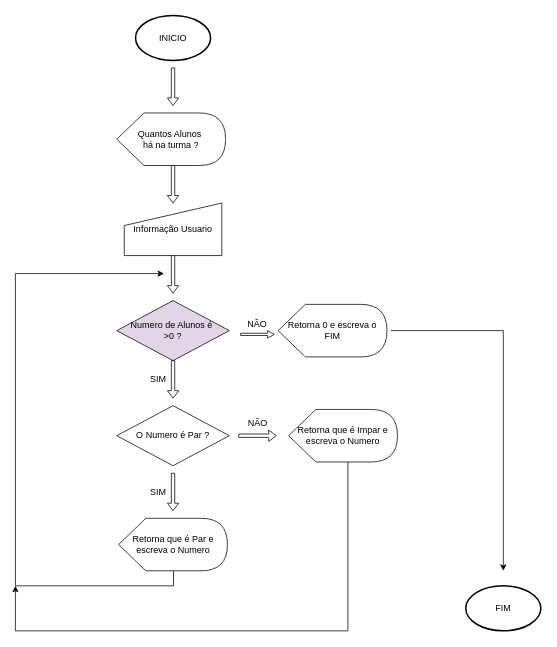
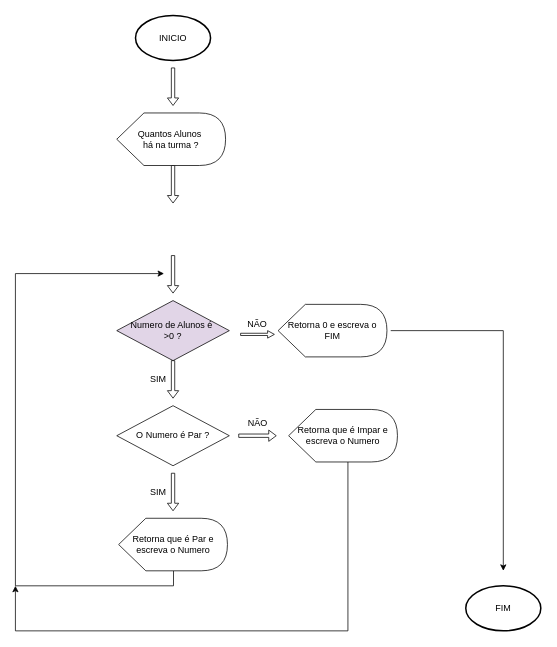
node "Informação Usuario": removed
